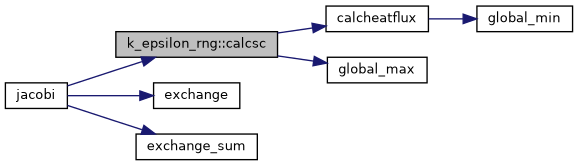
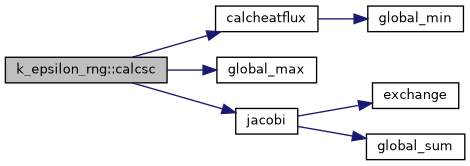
edge "jacobi" -> "k_epsilon_rng::calcsc": reversed
node "exchange_sum": label "exchange_sum" -> "global_sum"
